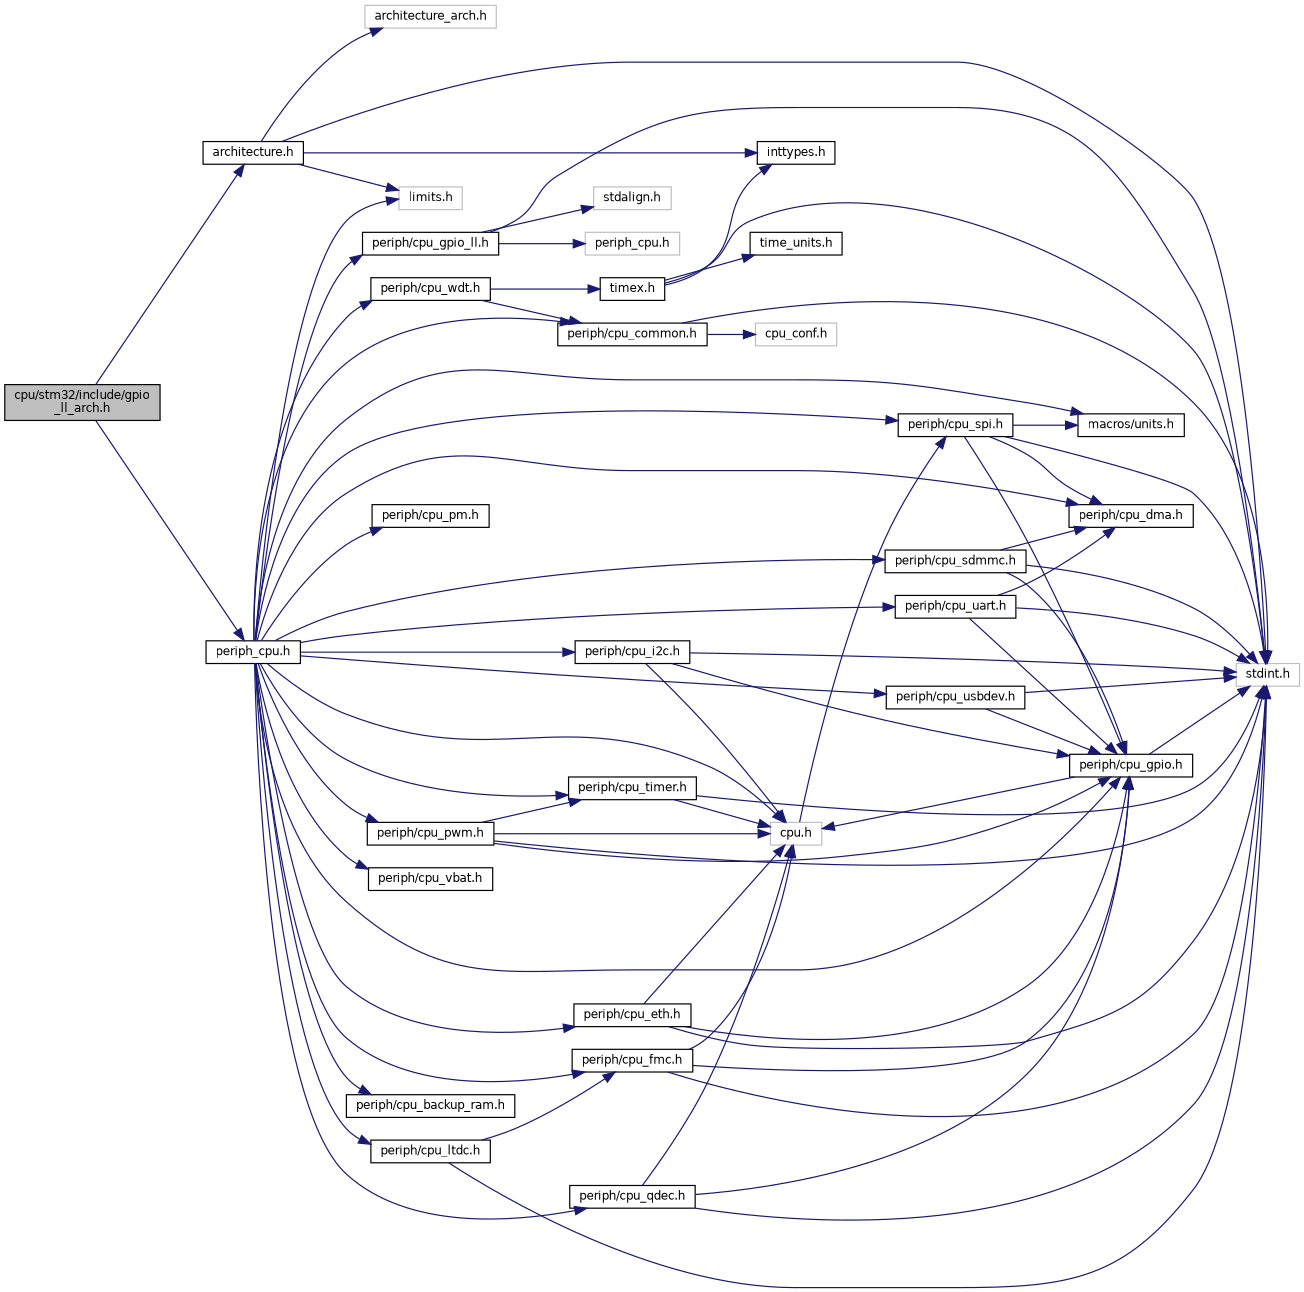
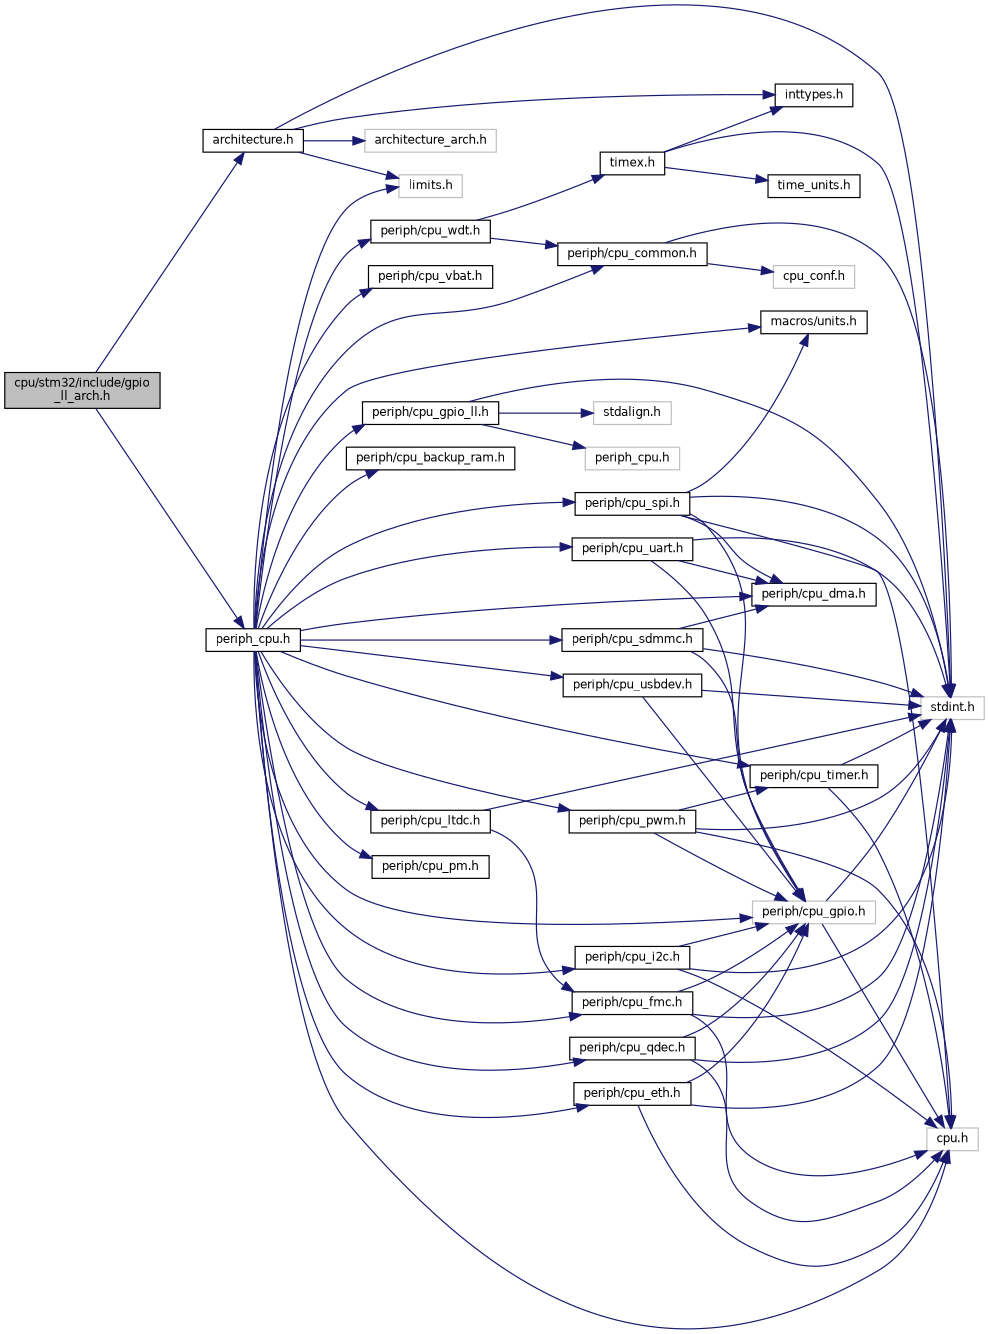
edge "cpu.h" -> "periph/cpu_spi.h": reversed
node "periph/cpu_gpio.h": color black -> grey75
